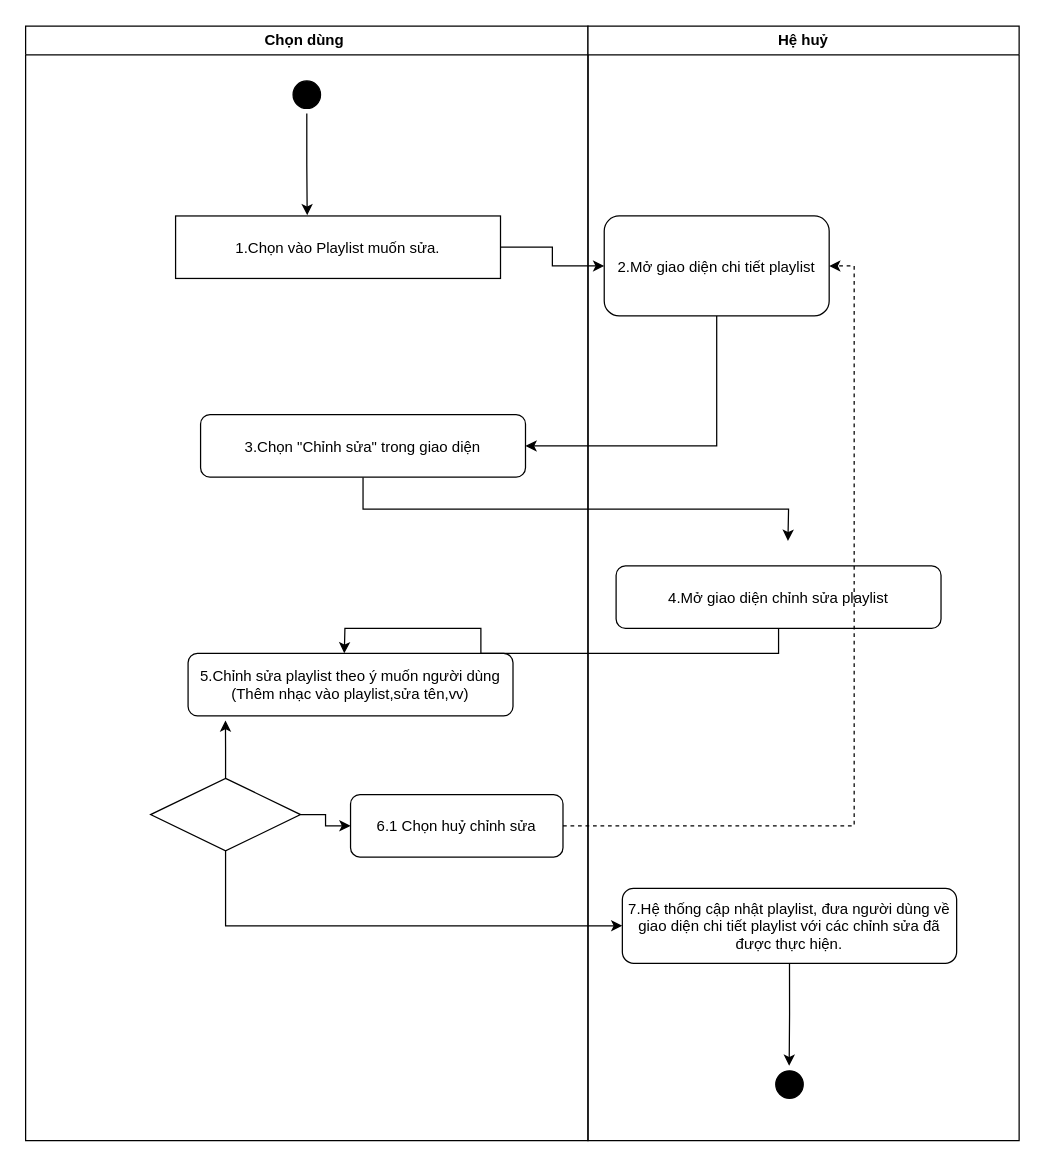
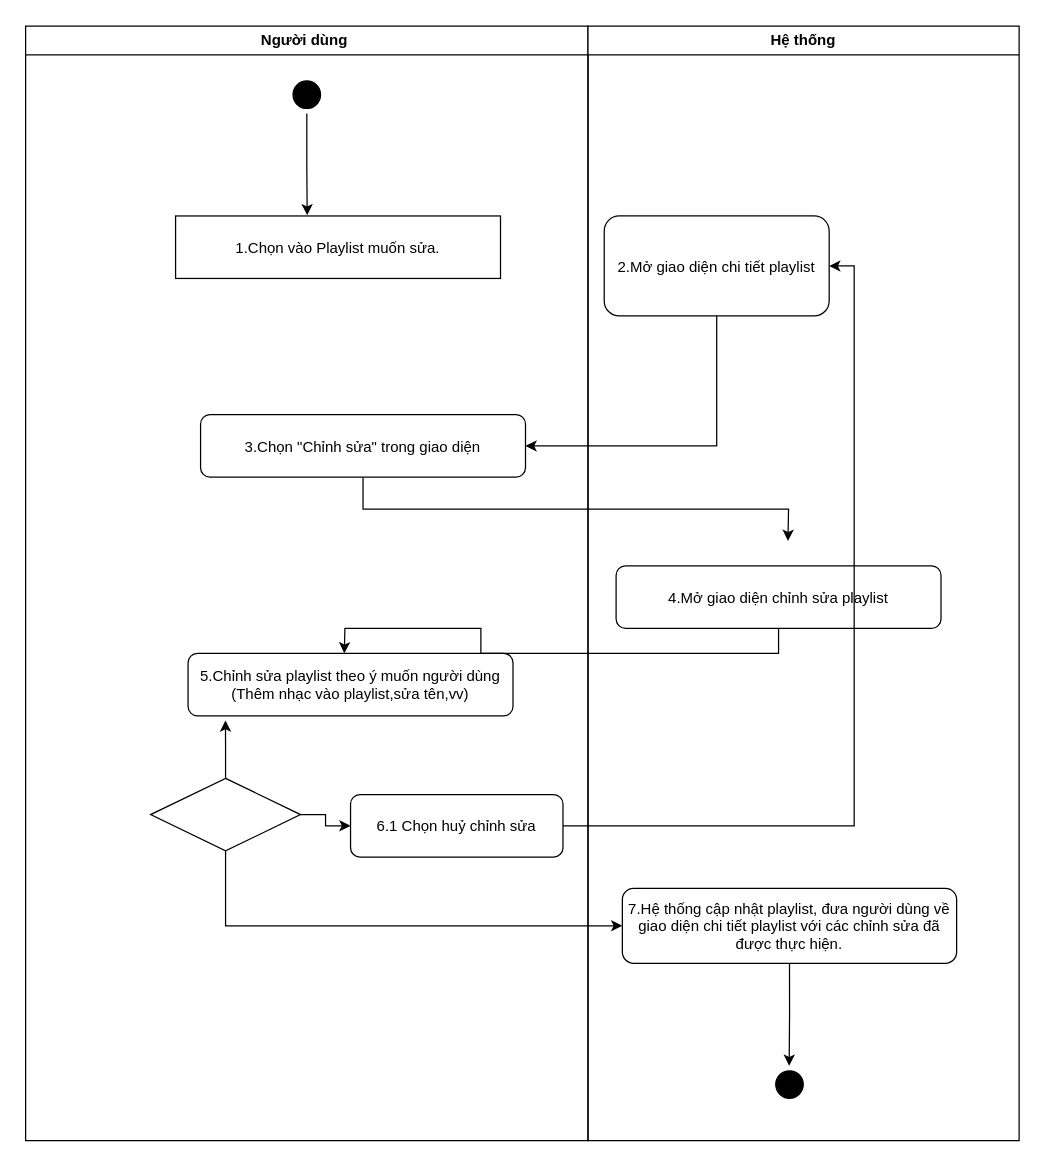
node "Chọn dùng": label "Chọn dùng" -> "Người dùng"
node "Hệ huỷ": label "Hệ huỷ" -> "Hệ thống"
edge "1.Chọn vào Playlist muốn sửa." -> "2.Mở giao diện chi tiết playlist": removed
edge "6.1 Chọn huỷ chỉnh sửa" -> "2.Mở giao diện chi tiết playlist": style dashed -> solid
